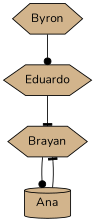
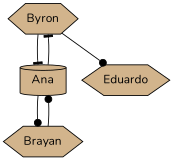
edge "Byron" -> "Ana": added
edge "Ana" -> "Byron": added
edge "Eduardo" -> "Brayan": removed
edge "Ana" -> "Brayan": arrowhead tee -> dot
